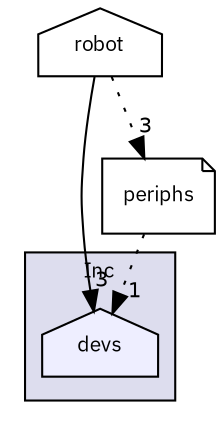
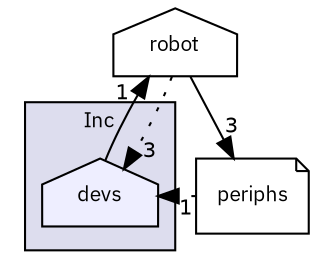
edge "robot" -> "periphs": style dotted -> solid
edge "devs" -> "robot": added
edge "robot" -> "devs": style solid -> dotted
